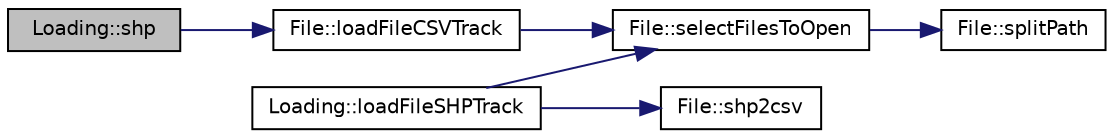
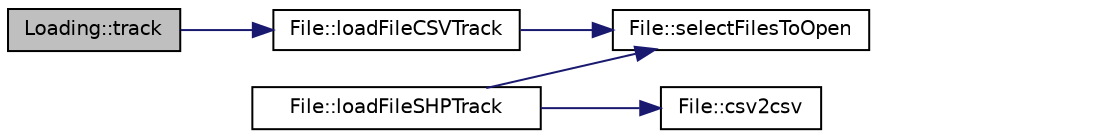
node "Loading::shp": label "Loading::shp" -> "Loading::track"
node "File::splitPath": removed
node "Loading::loadFileSHPTrack": label "Loading::loadFileSHPTrack" -> "File::loadFileSHPTrack"
node "File::shp2csv": label "File::shp2csv" -> "File::csv2csv"
